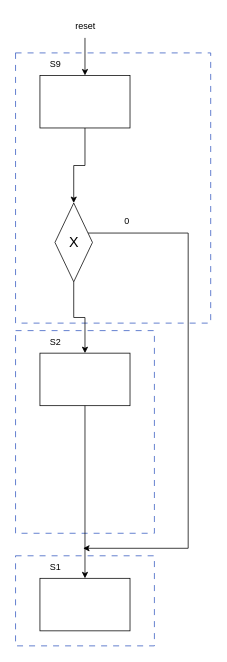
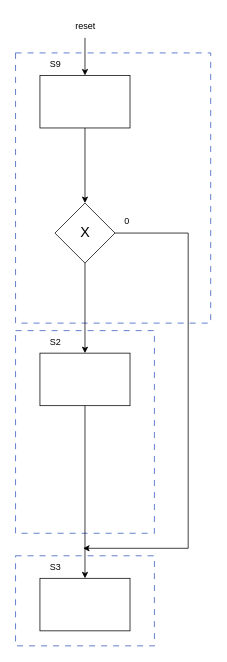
node "X": size 38x79 -> 60x60
node "S1": label "S1" -> "S3"
